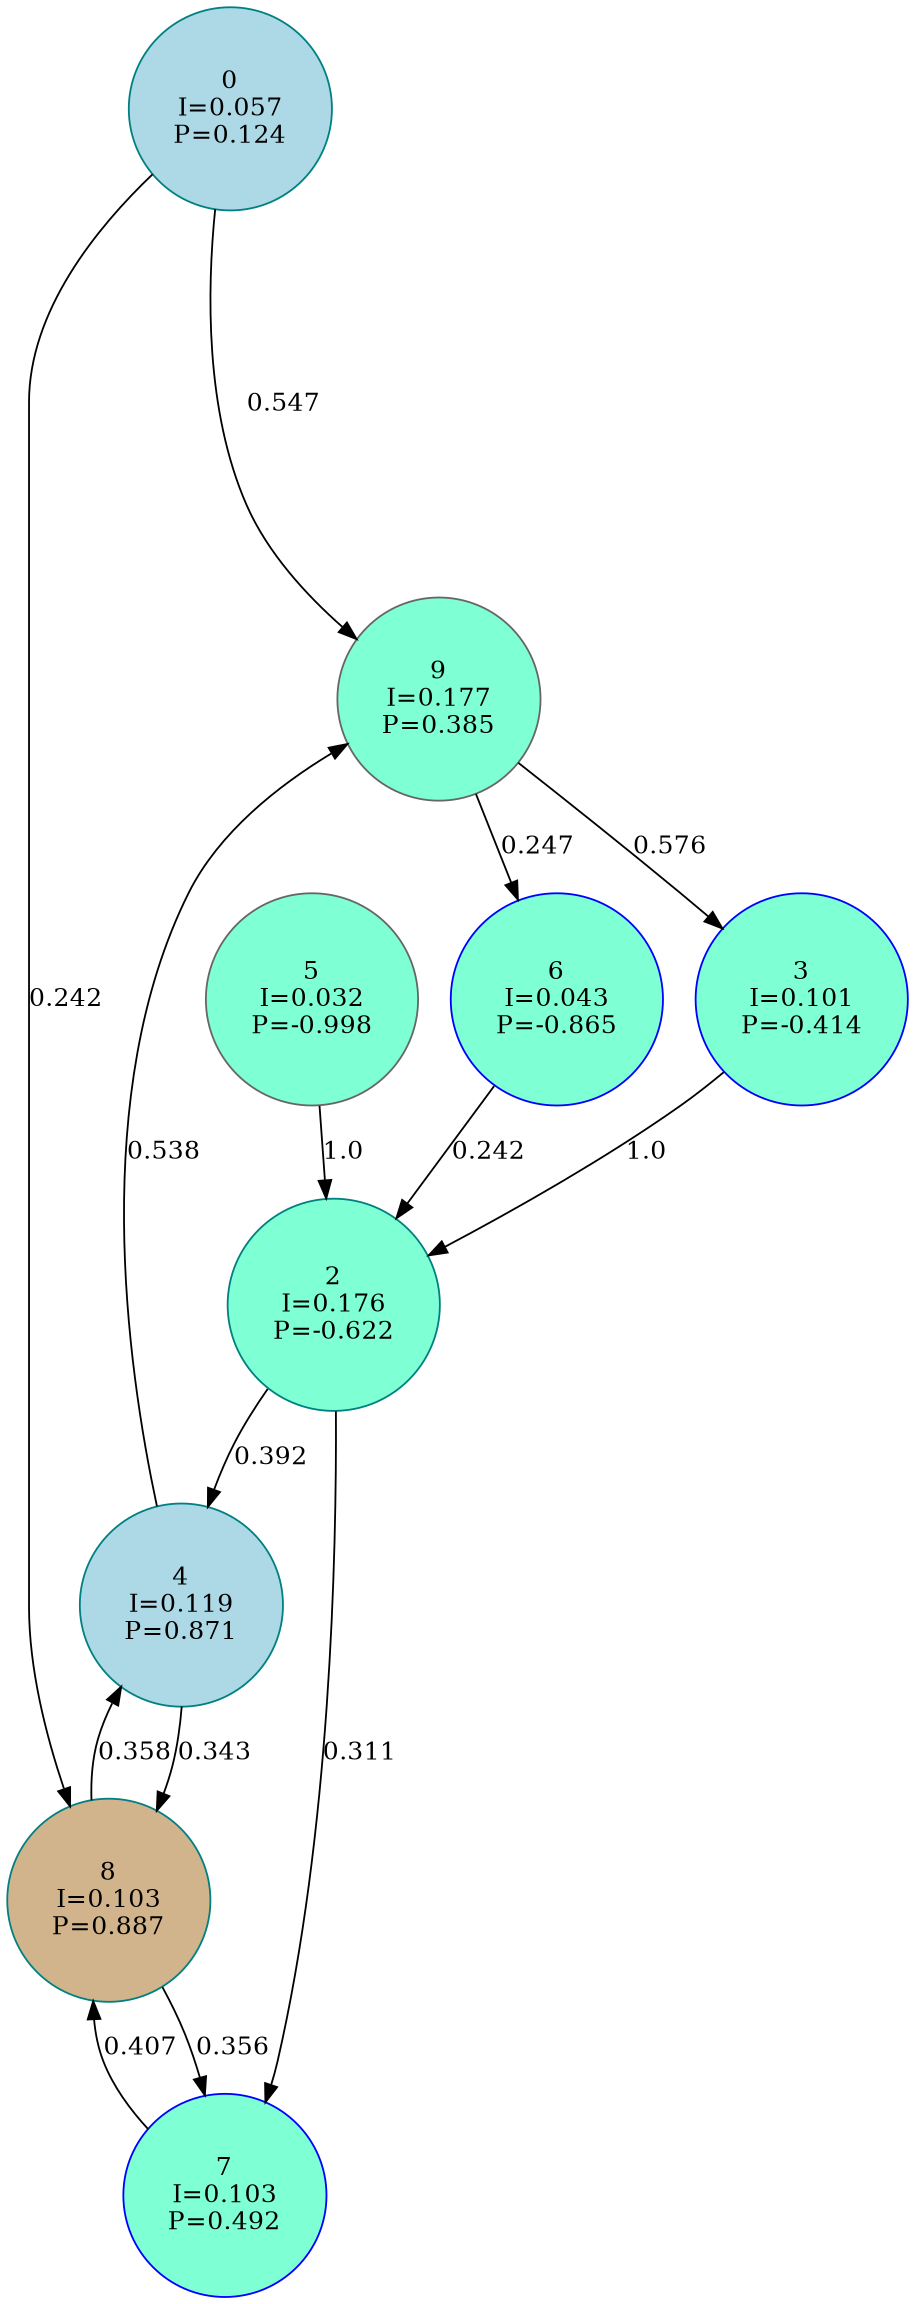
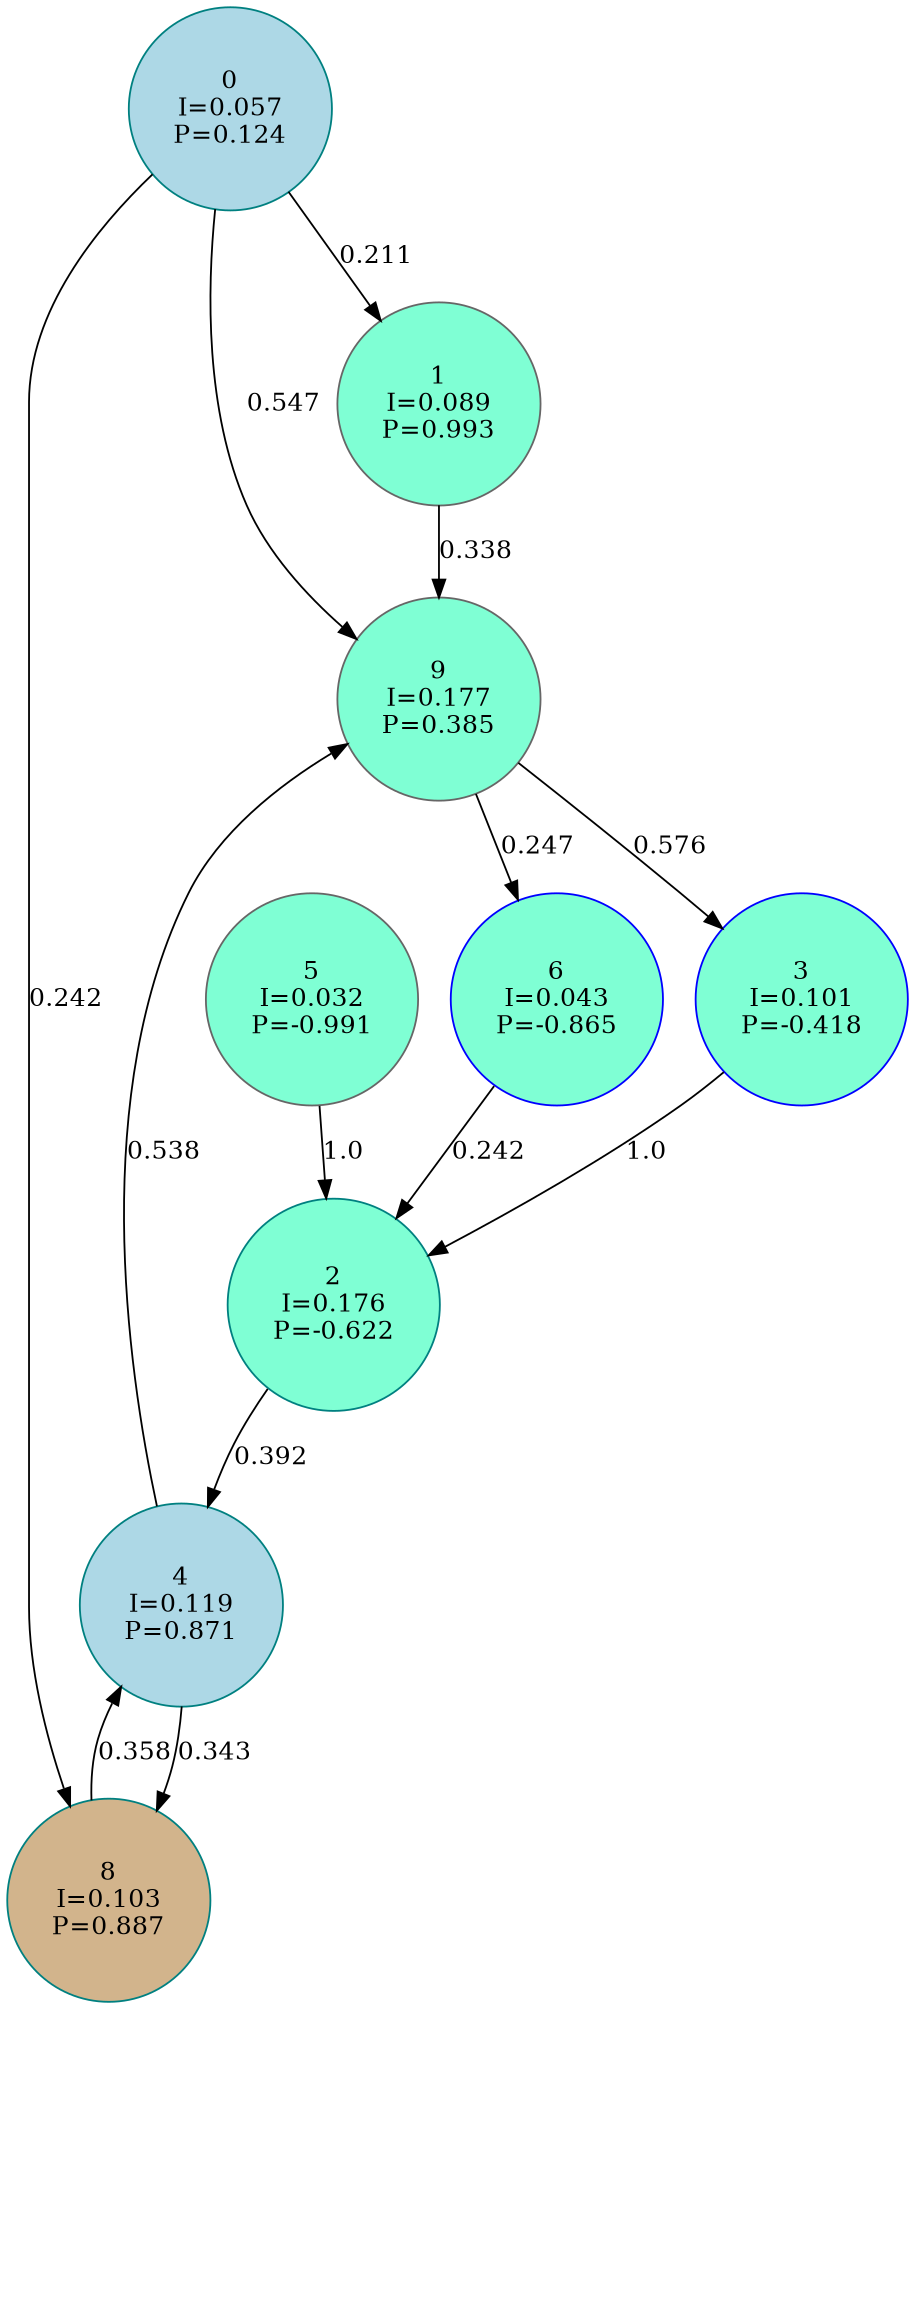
node "1 I=0.089 P=0.993": added
node "5 I=0.032 P=-0.998": label "5 I=0.032 P=-0.998" -> "5 I=0.032 P=-0.991"
node "3 I=0.101 P=-0.414": label "3 I=0.101 P=-0.414" -> "3 I=0.101 P=-0.418"
node "7 I=0.103 P=0.492": removed
